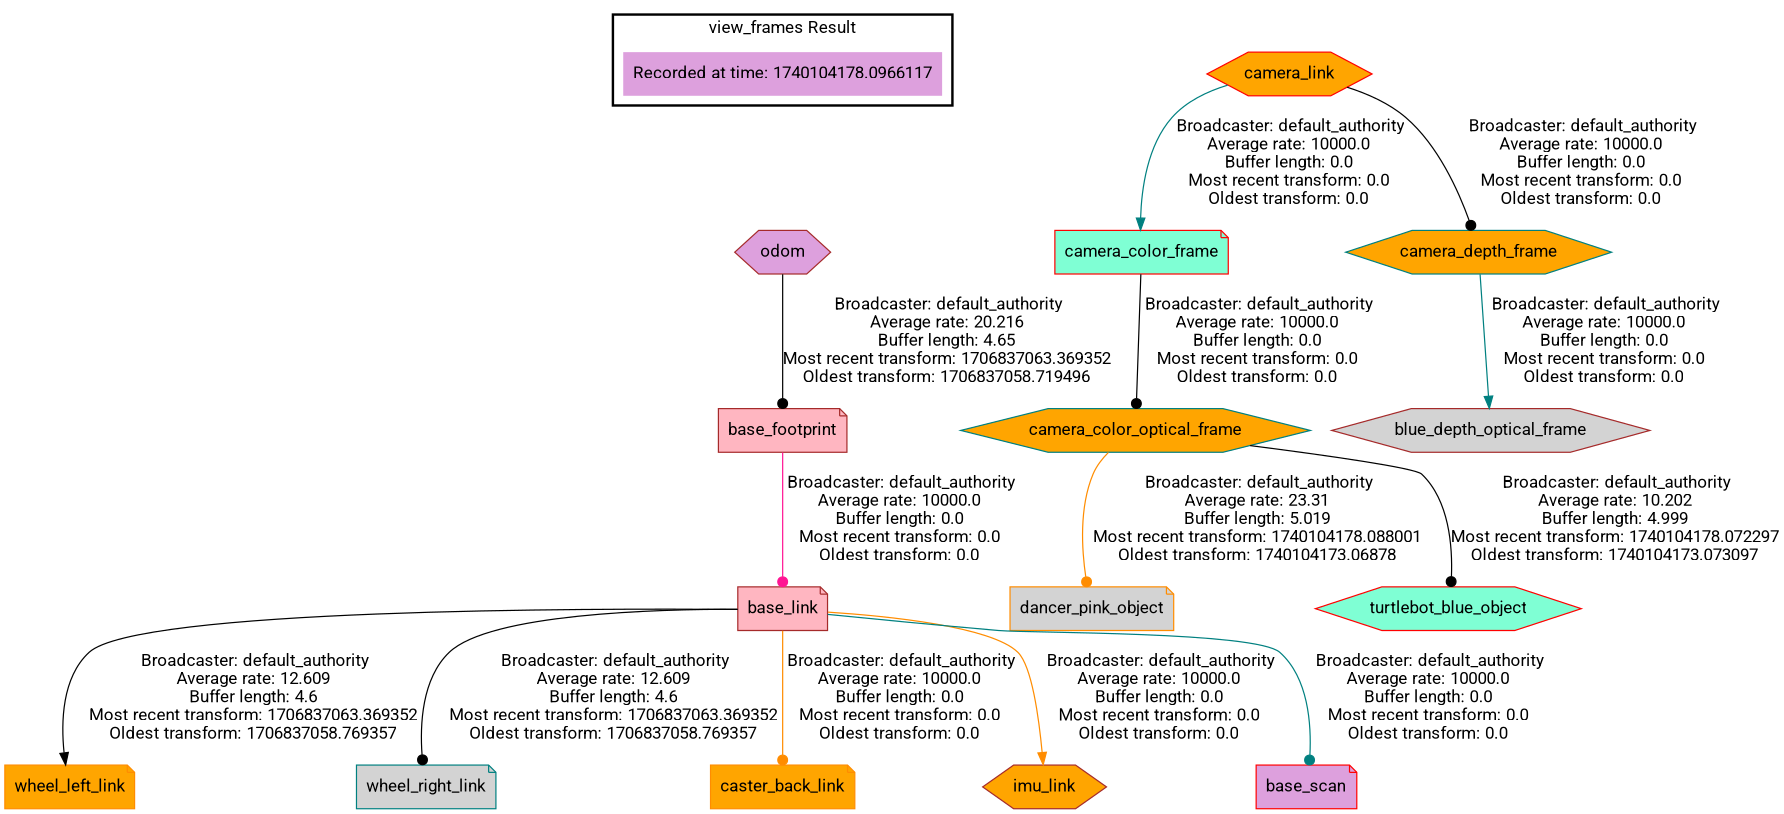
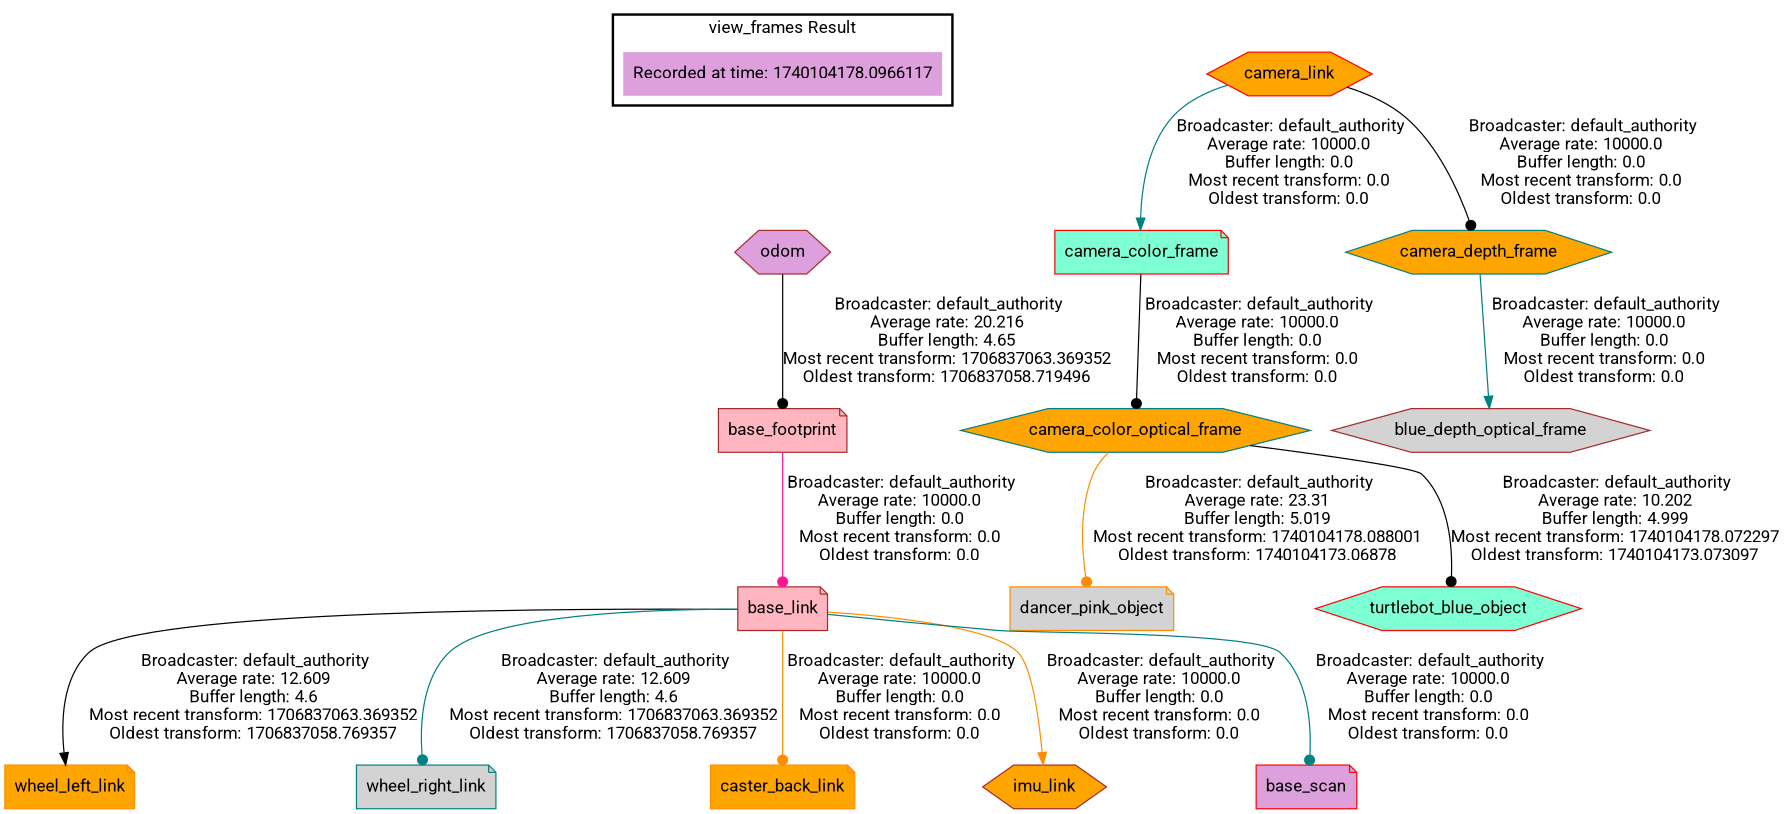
edge "base_link" -> "wheel_right_link": color black -> teal
